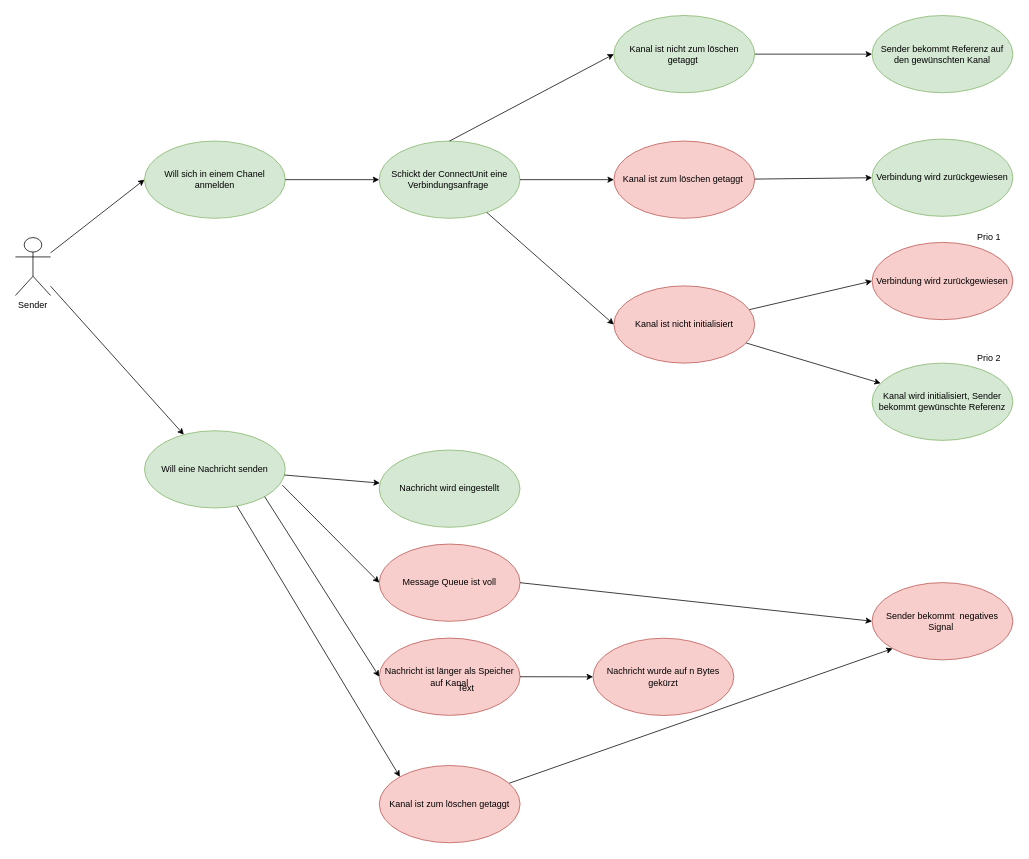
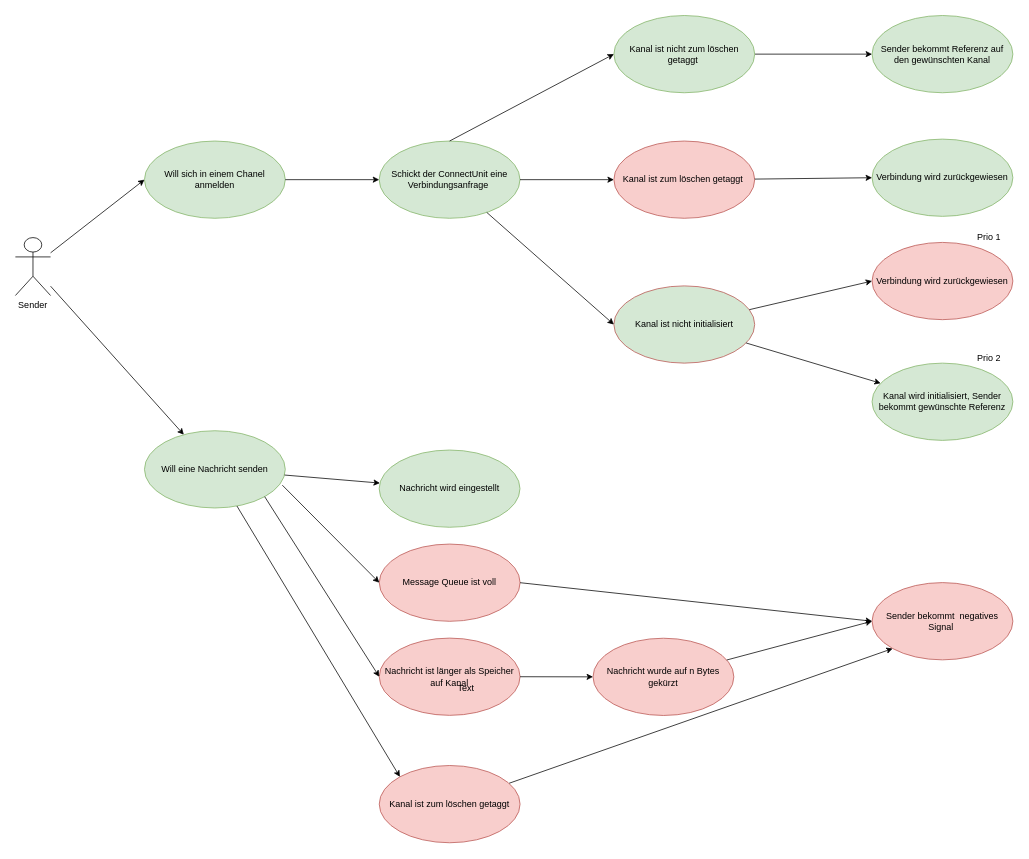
node "Kanal ist nicht initialisiert": fillcolor #f8cecc -> #d5e8d4
edge "Nachricht wurde auf n Bytes gekürzt" -> "Sender bekommt negatives Signal": added
